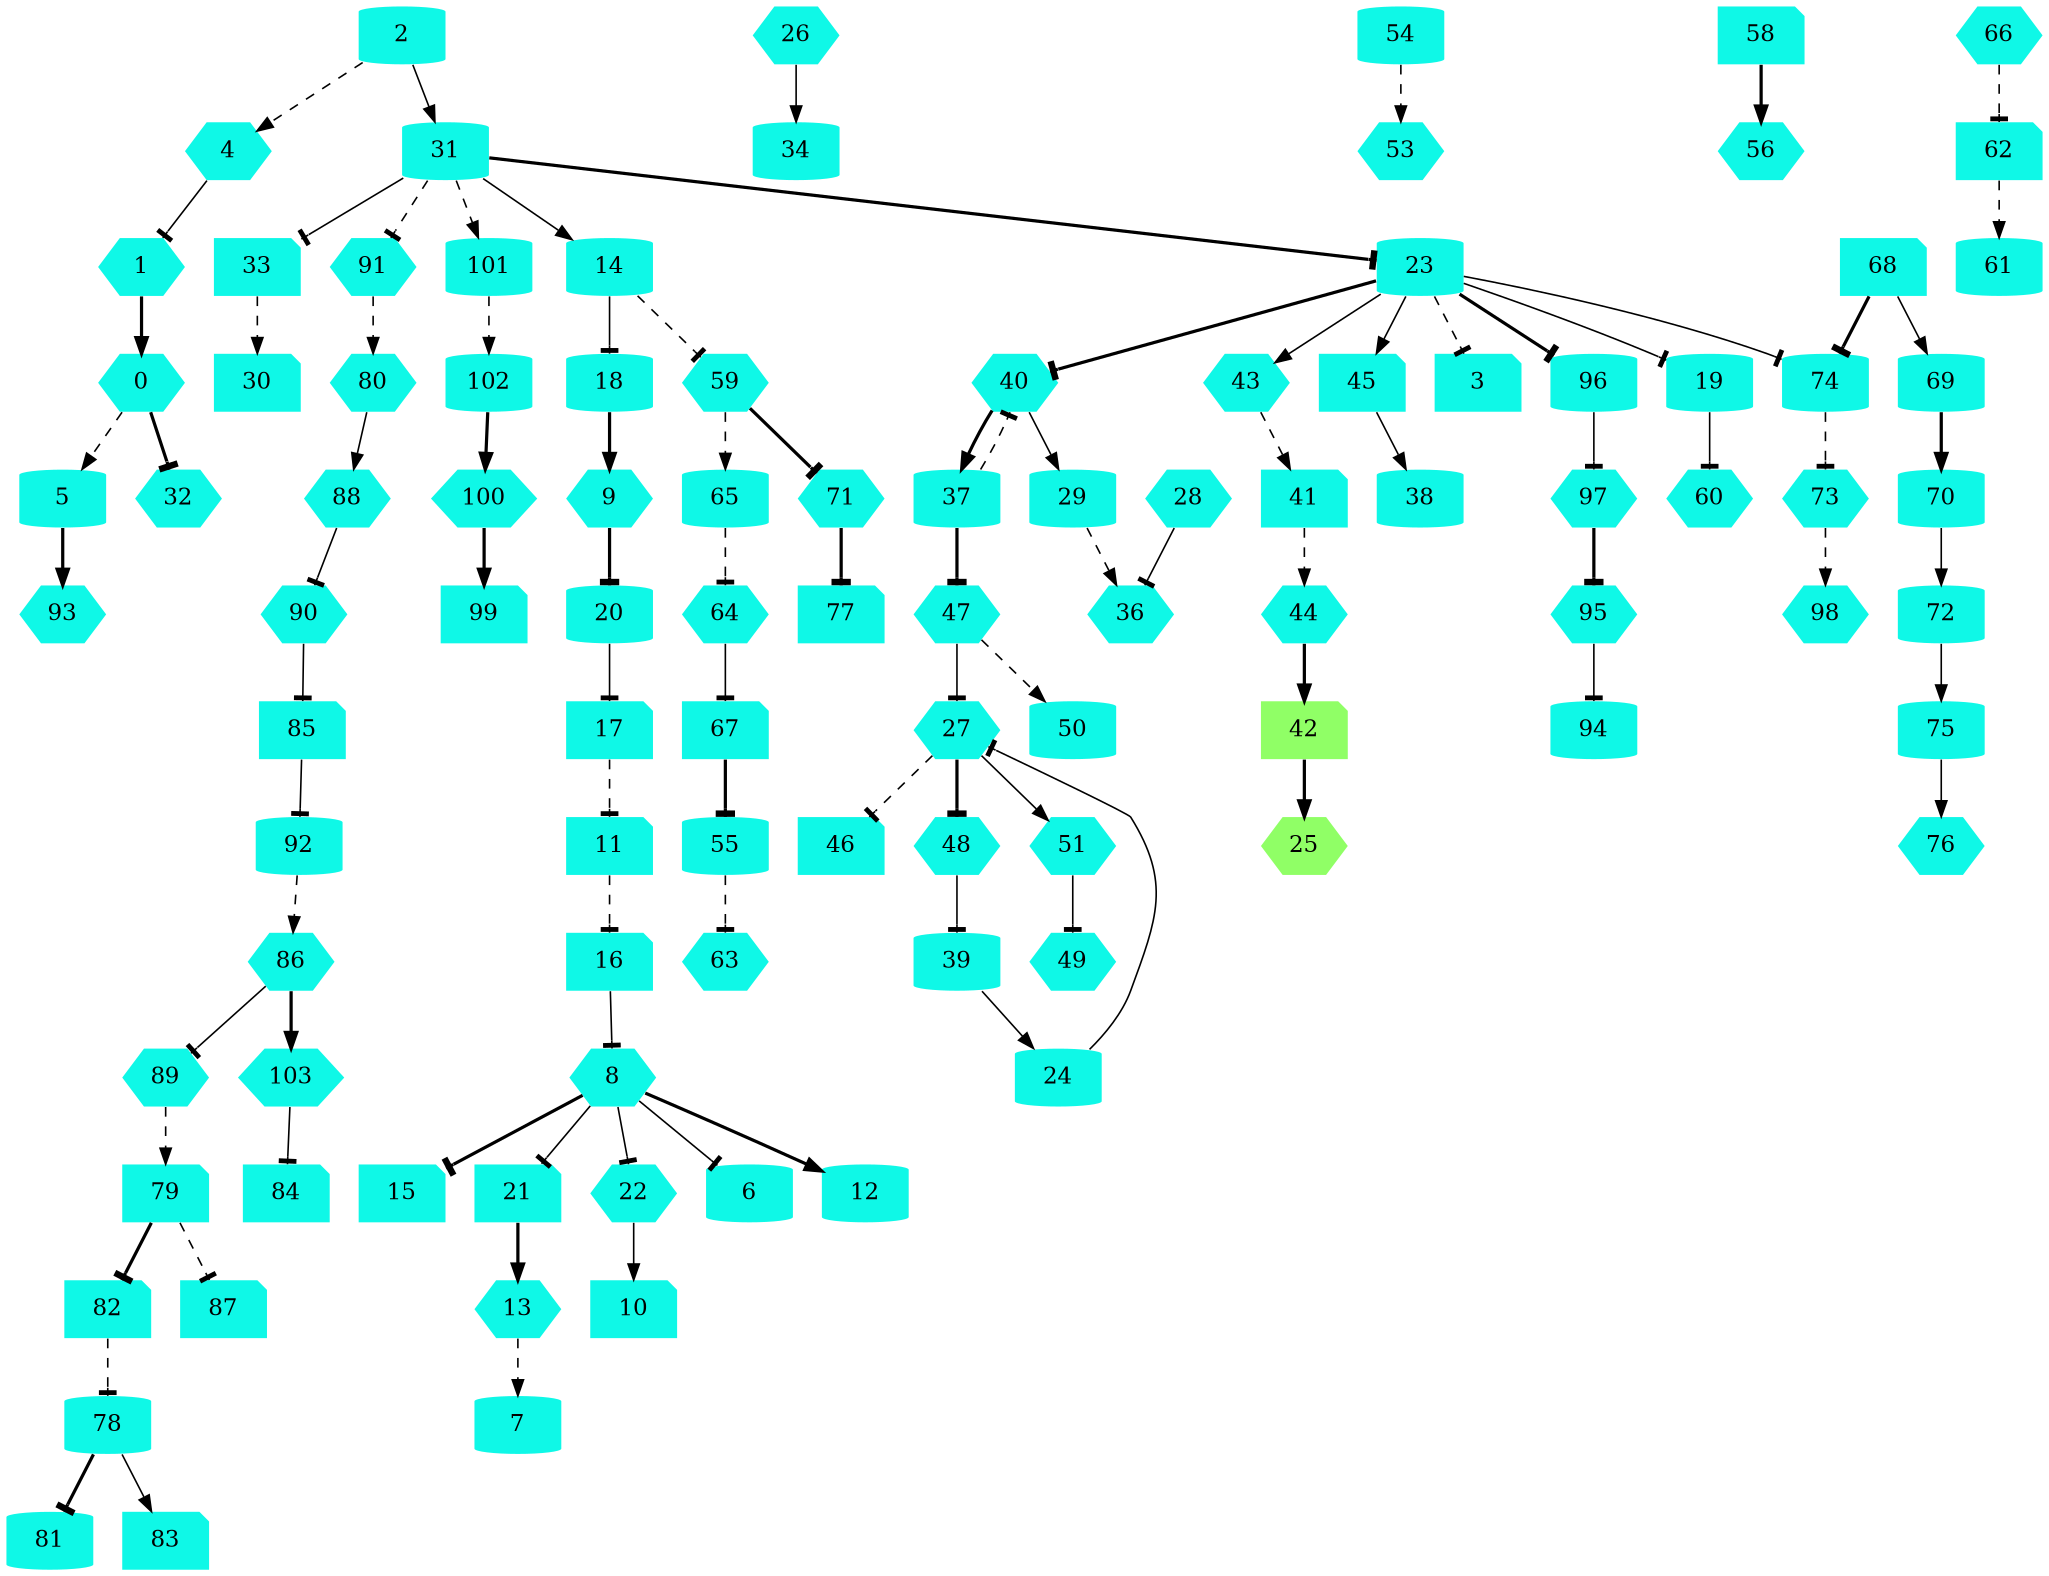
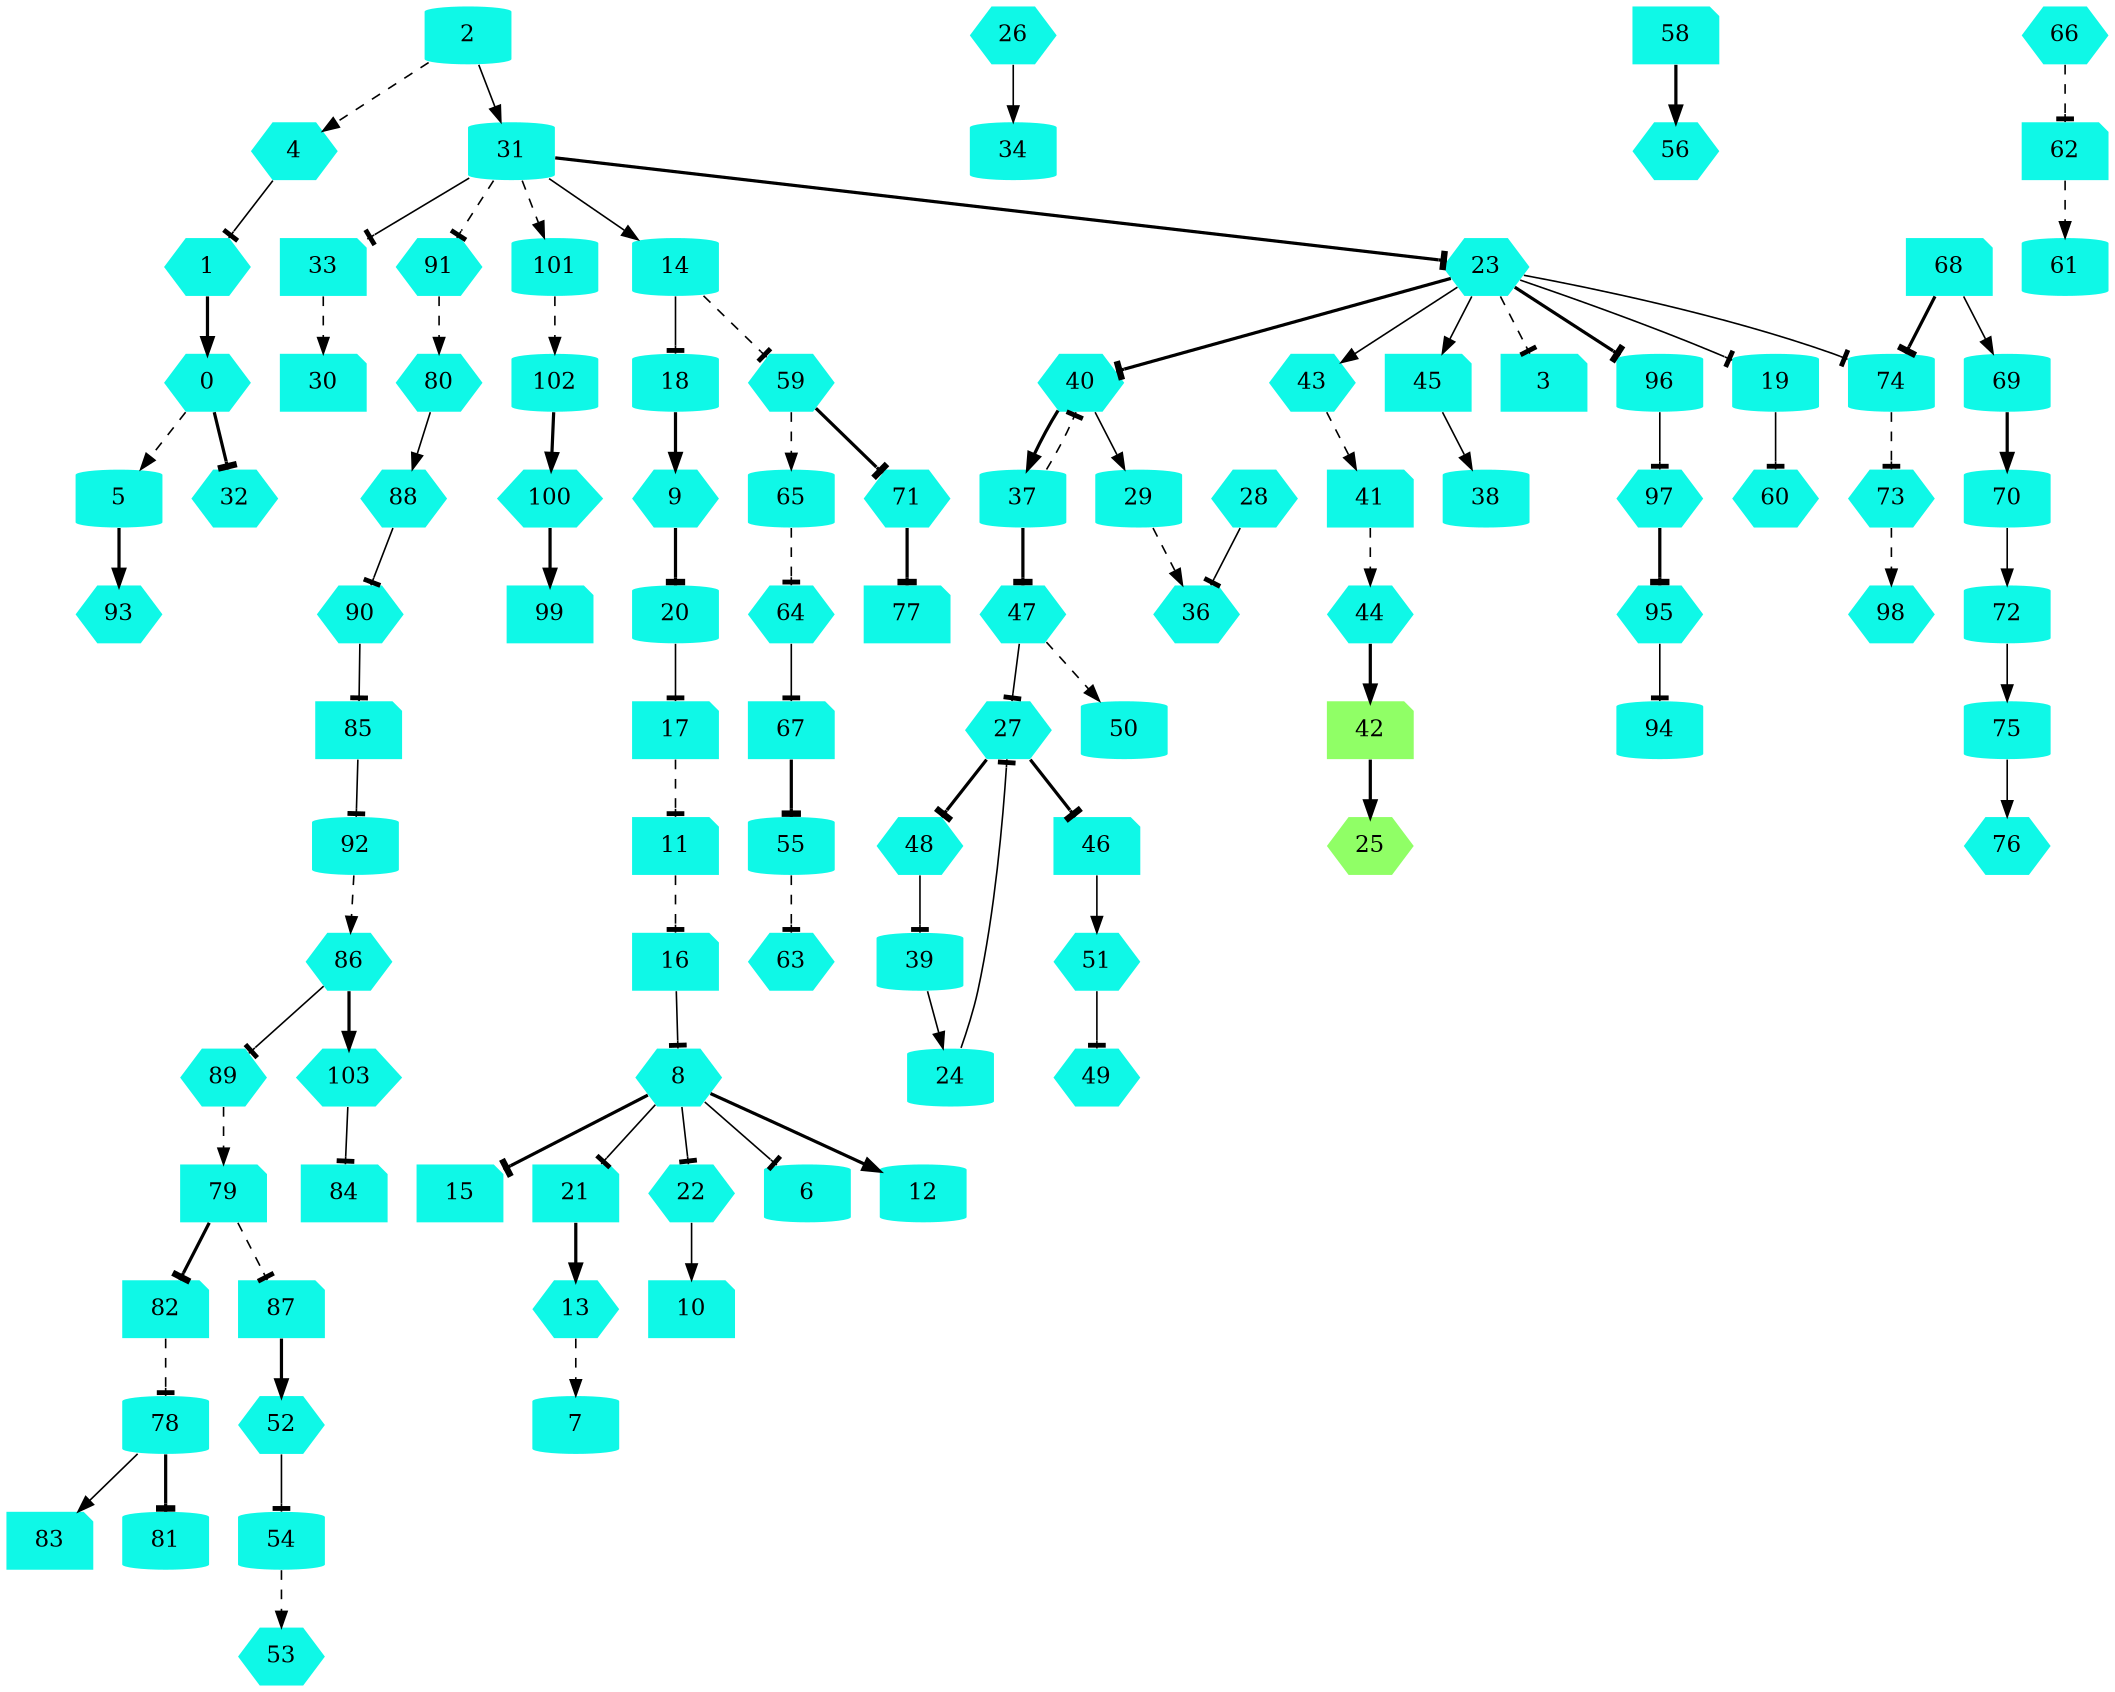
node "23": shape cylinder -> hexagon
edge "27" -> "51": now "46" -> "51"
edge "27" -> "46": style dashed -> bold
node "52": added
